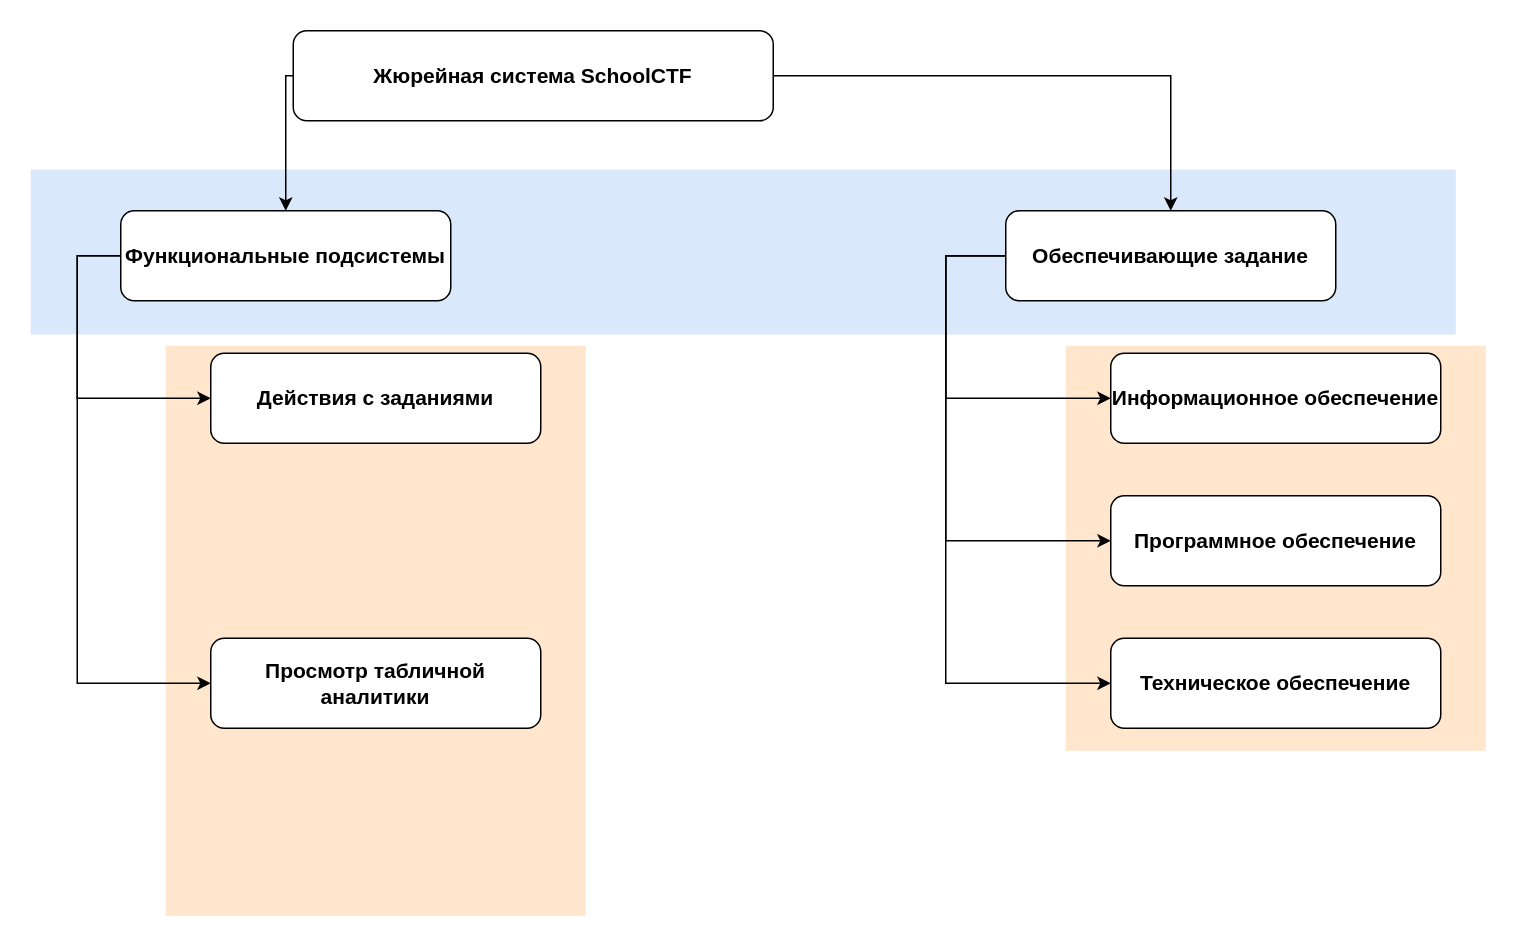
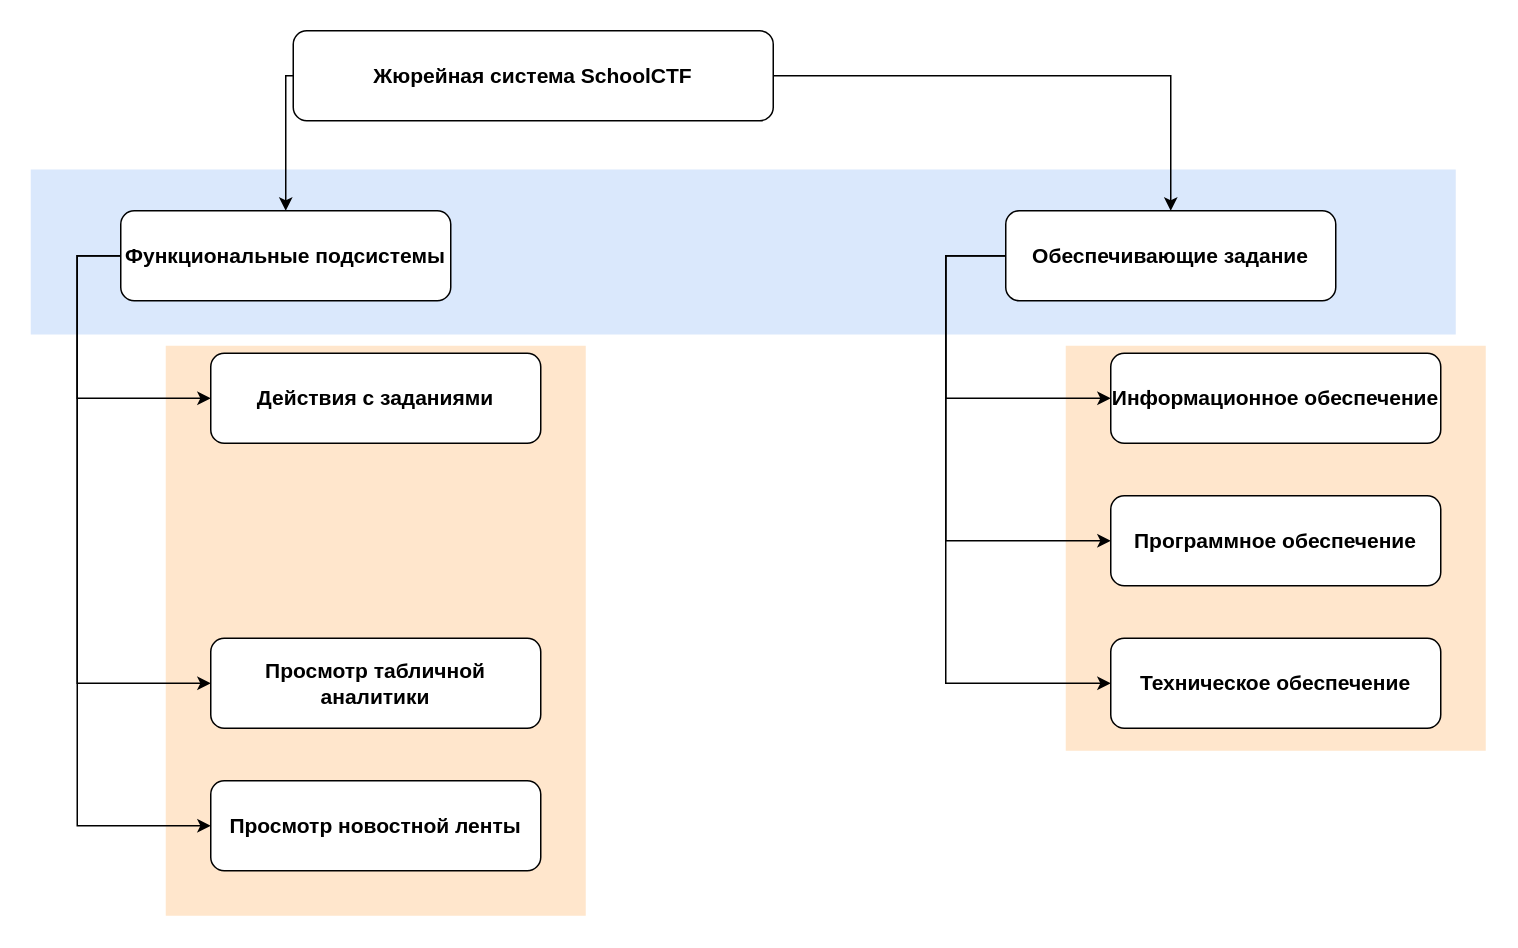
edge "Функциональные подсистемы" -> "Просмотр новостной ленты": added
node "Просмотр новостной ленты": added
